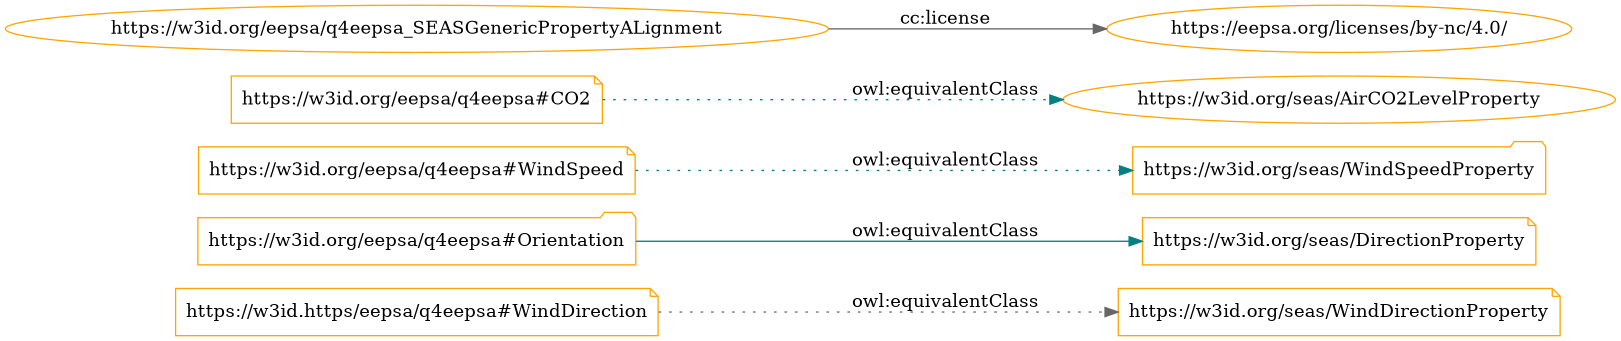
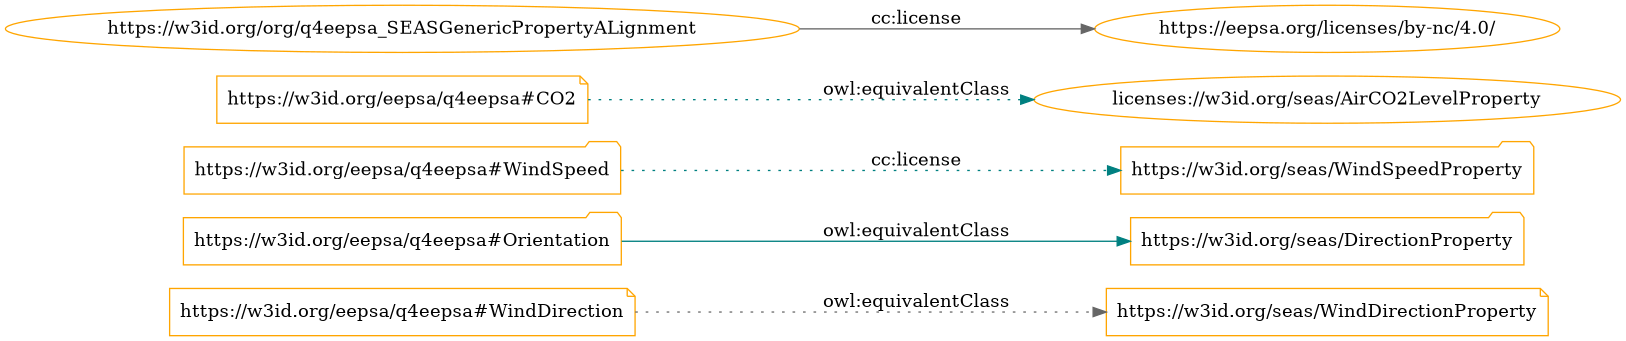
node "https://w3id.org/eepsa/q4eepsa_SEASGenericPropertyALignment": label "https://w3id.org/eepsa/q4eepsa_SEASGenericPropertyALignment" -> "https://w3id.org/org/q4eepsa_SEASGenericPropertyALignment"
node "https://w3id.org/seas/AirCO2LevelProperty": label "https://w3id.org/seas/AirCO2LevelProperty" -> "licenses://w3id.org/seas/AirCO2LevelProperty"
edge "https://w3id.org/eepsa/q4eepsa#WindSpeed" -> "https://w3id.org/seas/WindSpeedProperty": label "owl:equivalentClass" -> "cc:license"
node "https://w3id.org/eepsa/q4eepsa#WindSpeed": shape note -> folder
node "https://w3id.org/seas/DirectionProperty": shape note -> folder
node "https://w3id.https/eepsa/q4eepsa#WindDirection": label "https://w3id.https/eepsa/q4eepsa#WindDirection" -> "https://w3id.org/eepsa/q4eepsa#WindDirection"
